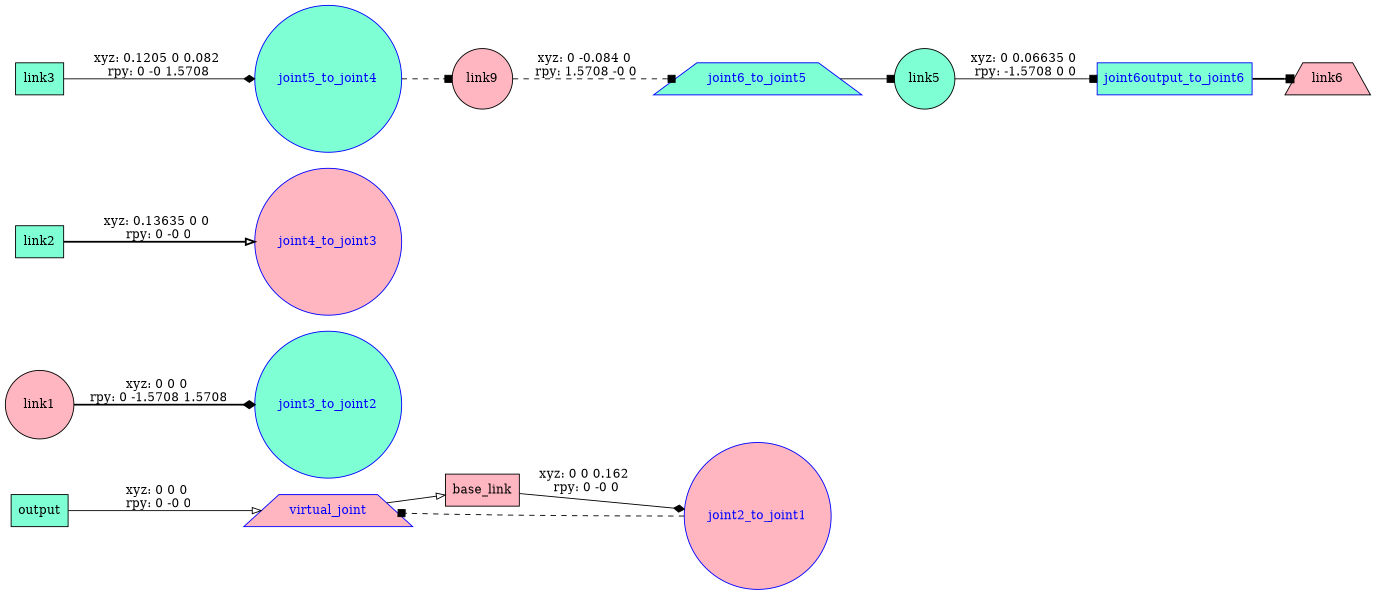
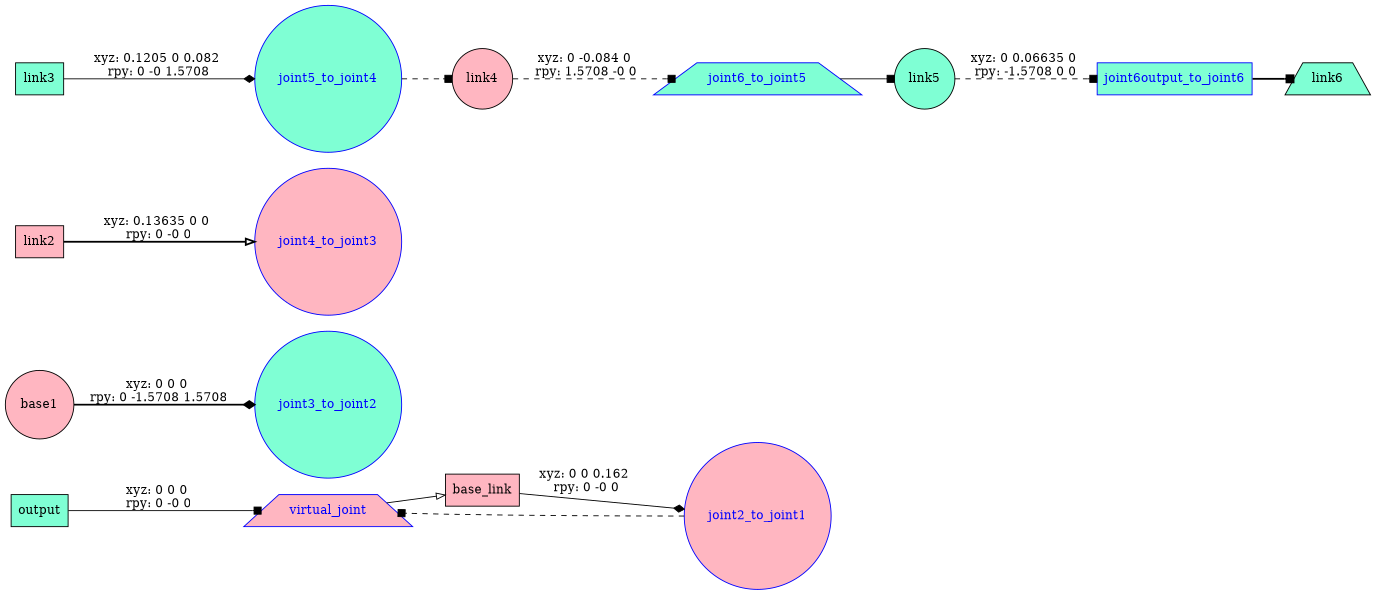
node "link9": label "link9" -> "link4"
edge "link5" -> "joint6output_to_joint6": style solid -> dashed
node "link6": fillcolor lightpink -> aquamarine
node "link2": fillcolor aquamarine -> lightpink
node "link1": label "link1" -> "base1"
edge "output" -> "virtual_joint": arrowhead onormal -> box
